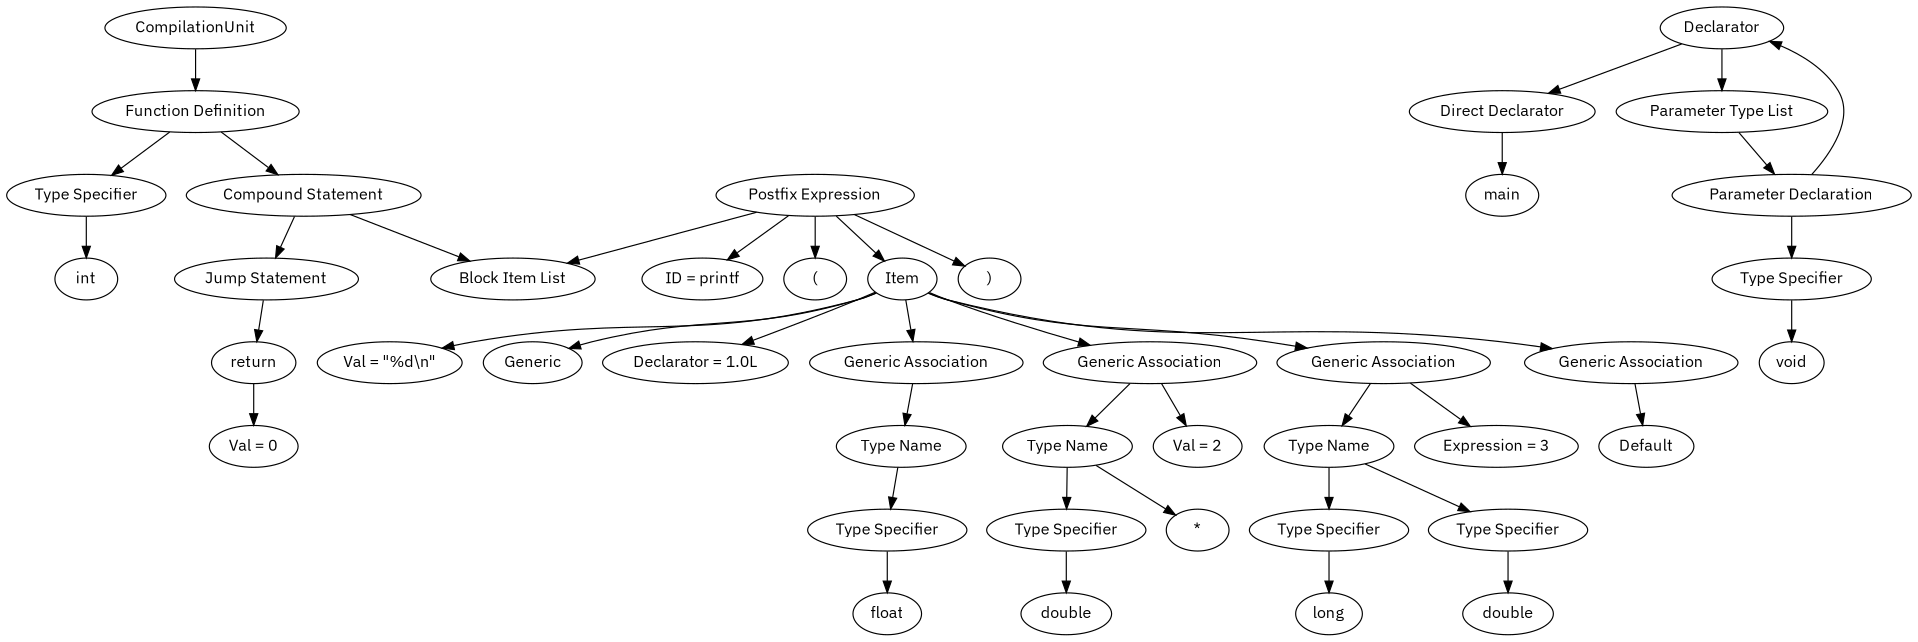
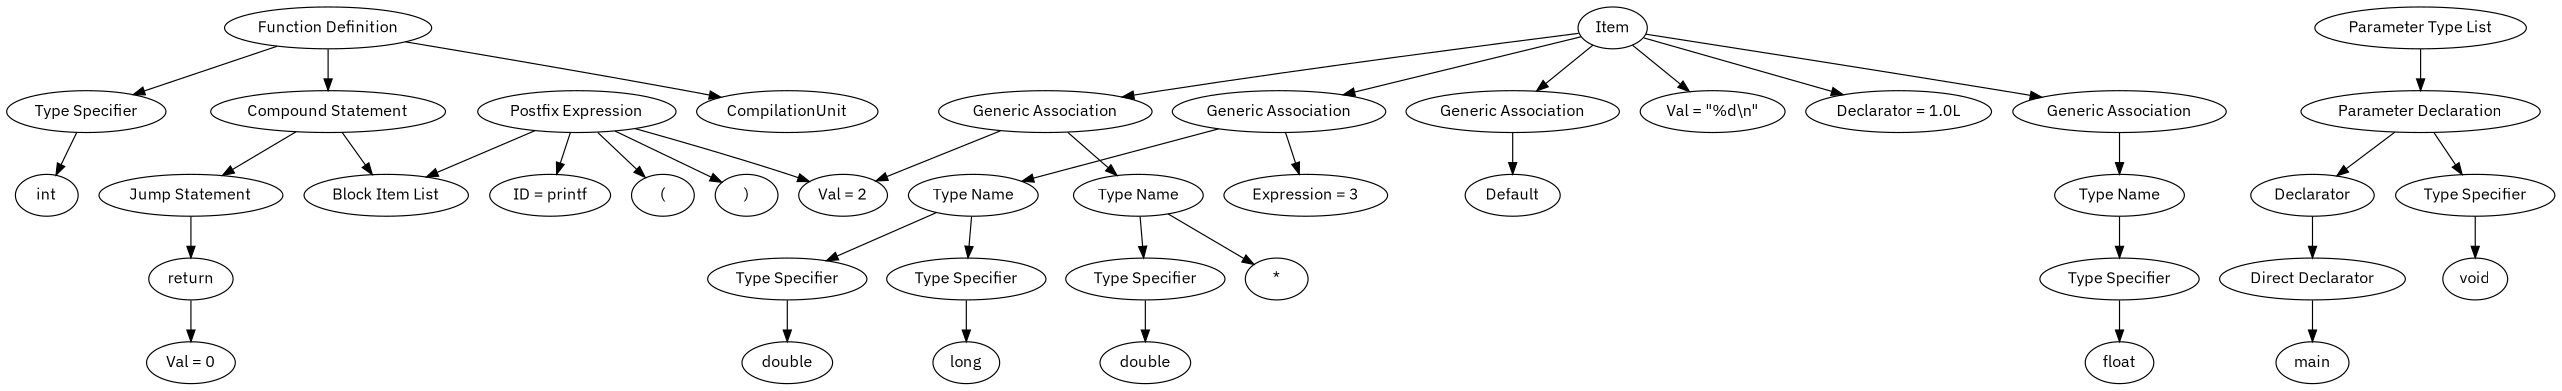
edge "CompilationUnit" -> "Function Definition": reversed
edge "Declarator" -> "Parameter Type List": removed
edge "Postfix Expression" -> "Item": now "Postfix Expression" -> "Val = 2"
node "Generic": removed
